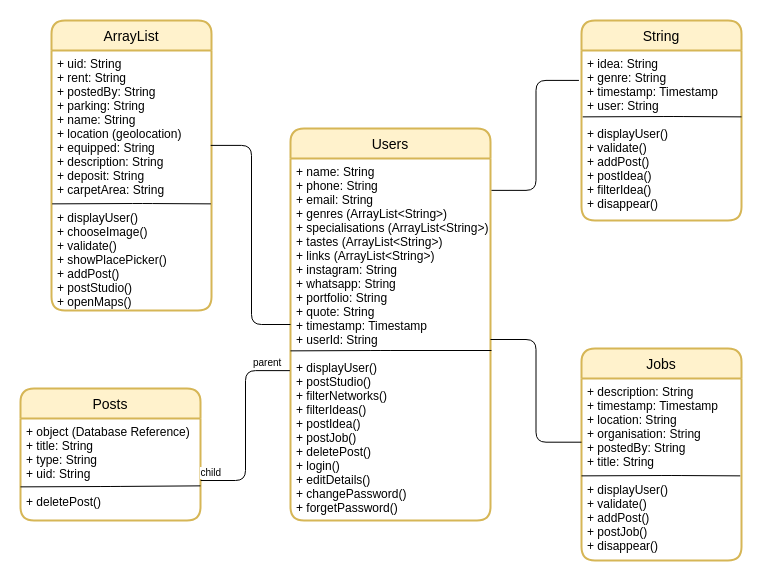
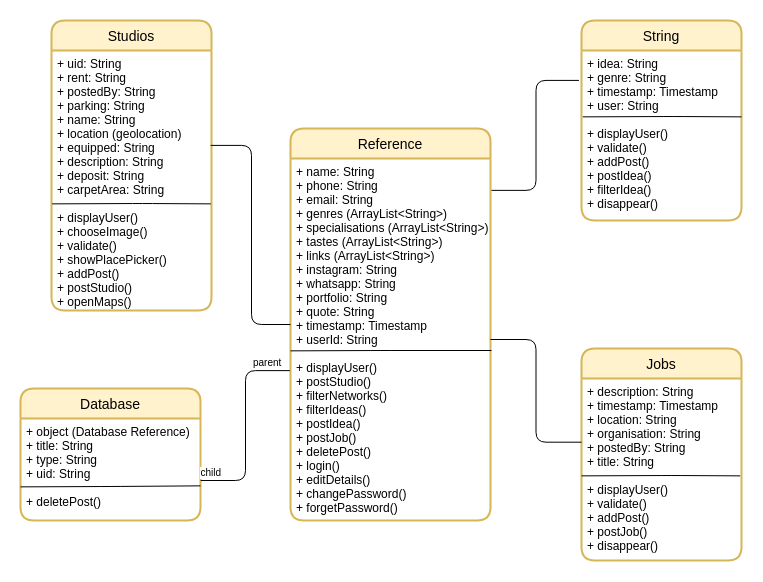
node "ArrayList": label "ArrayList" -> "Studios"
node "Users": label "Users" -> "Reference"
node "Posts": label "Posts" -> "Database"
